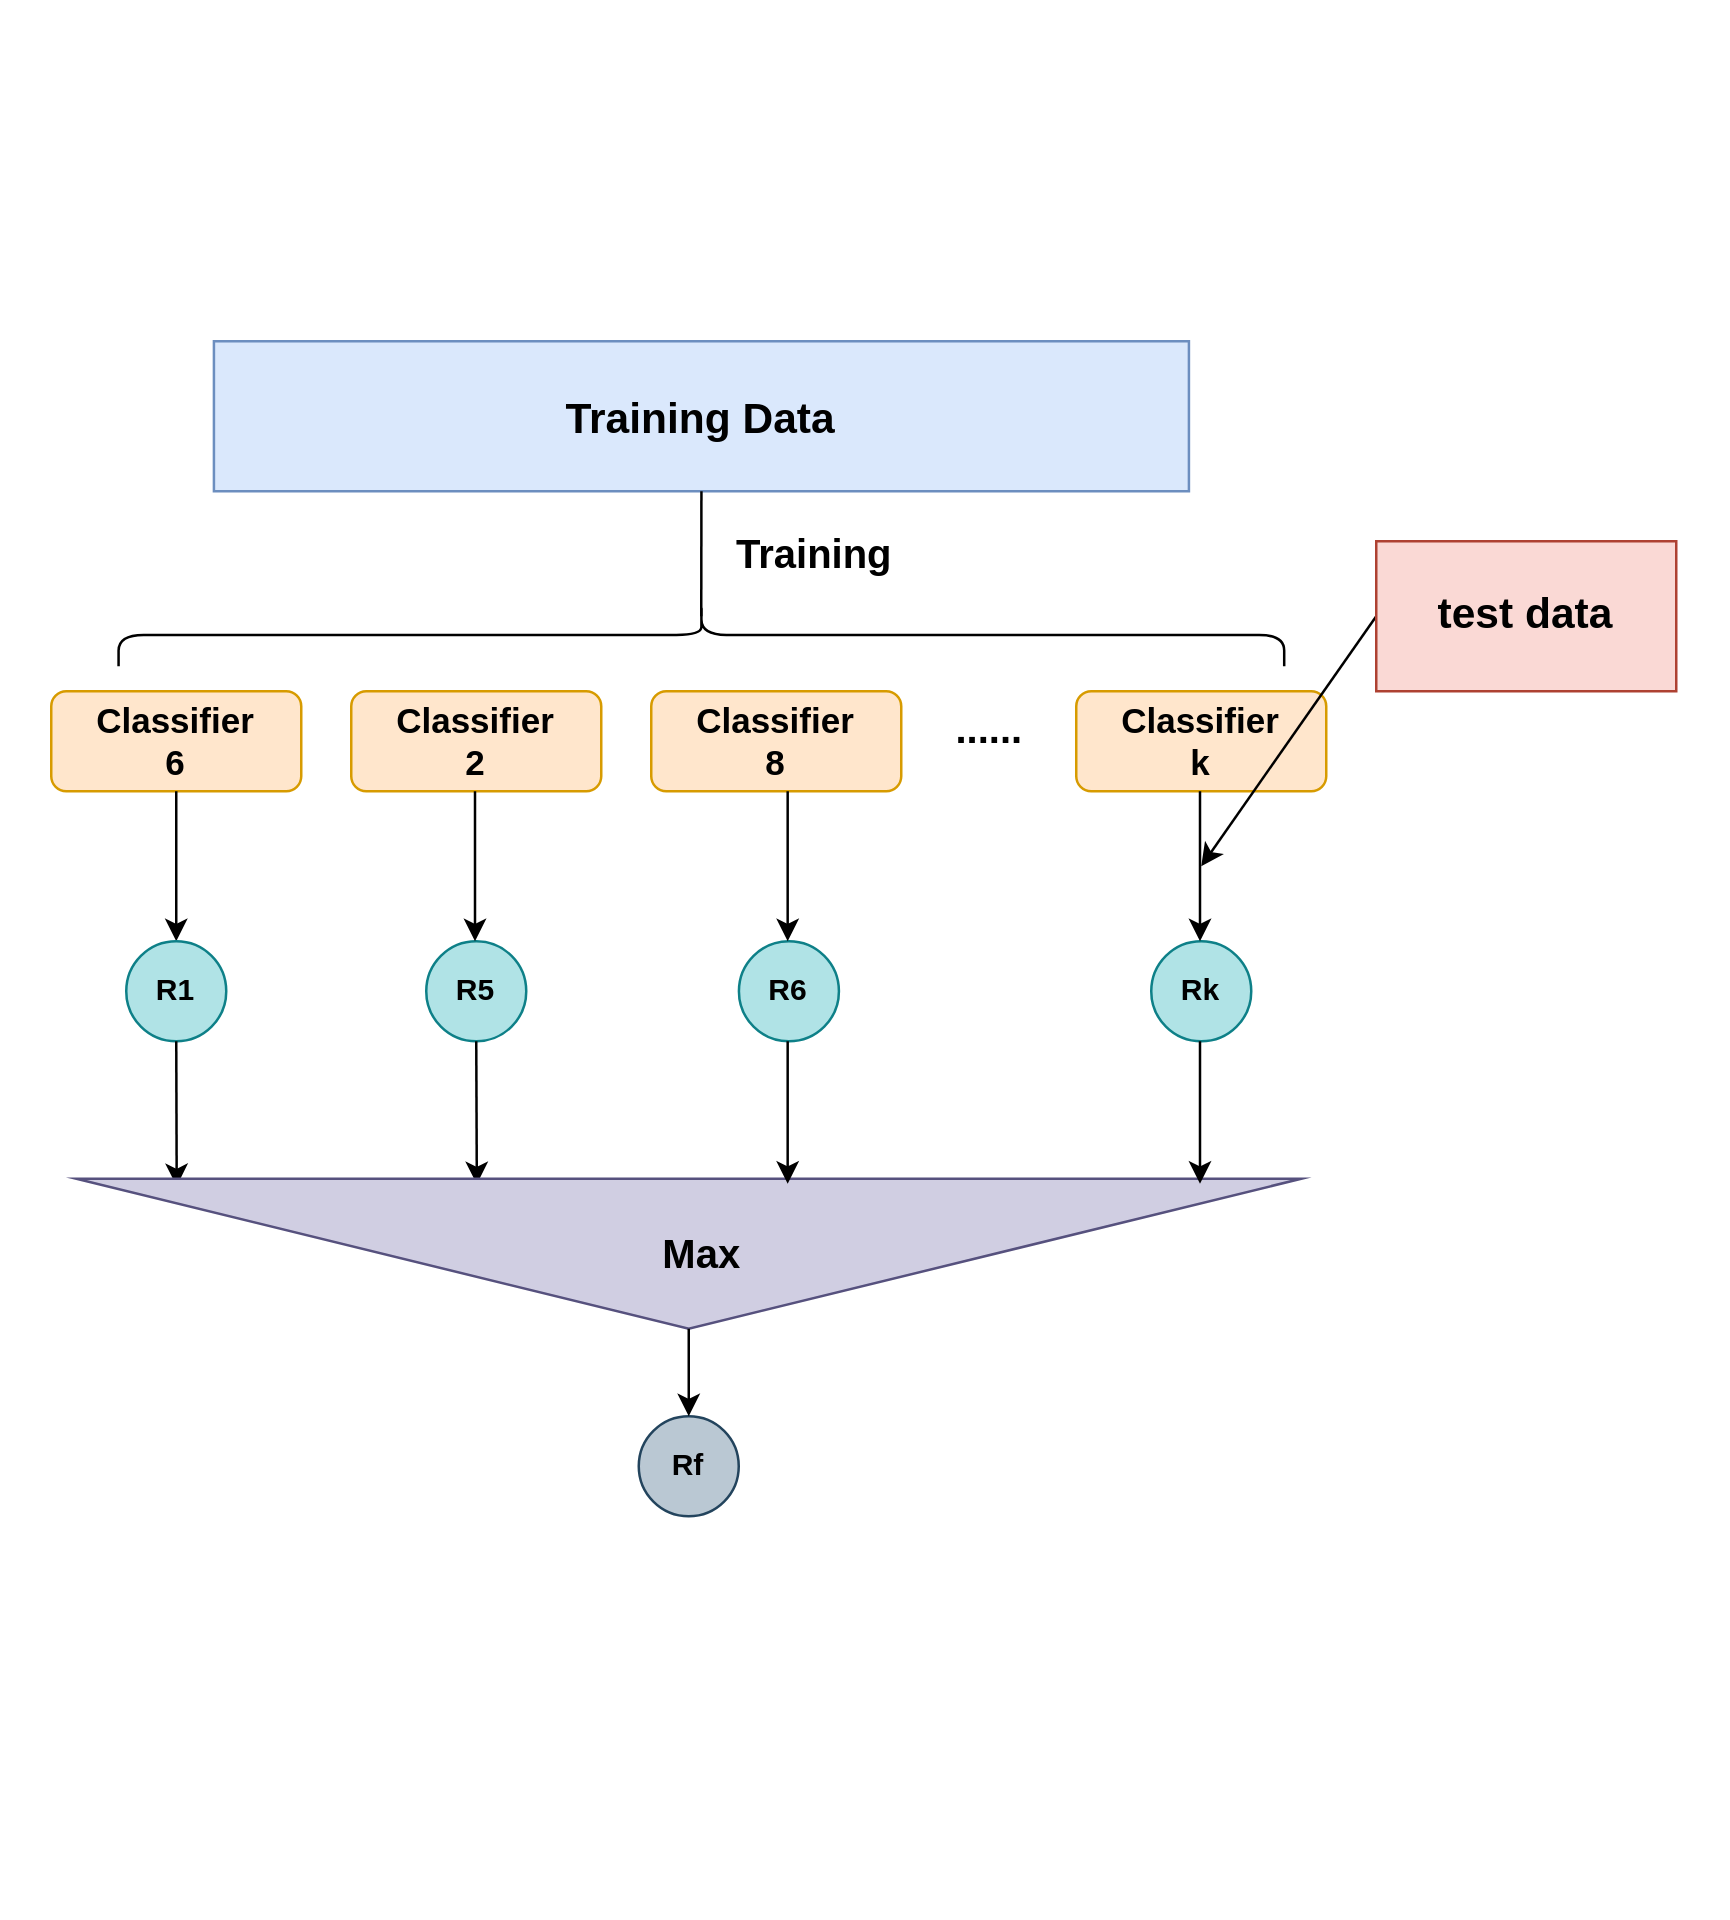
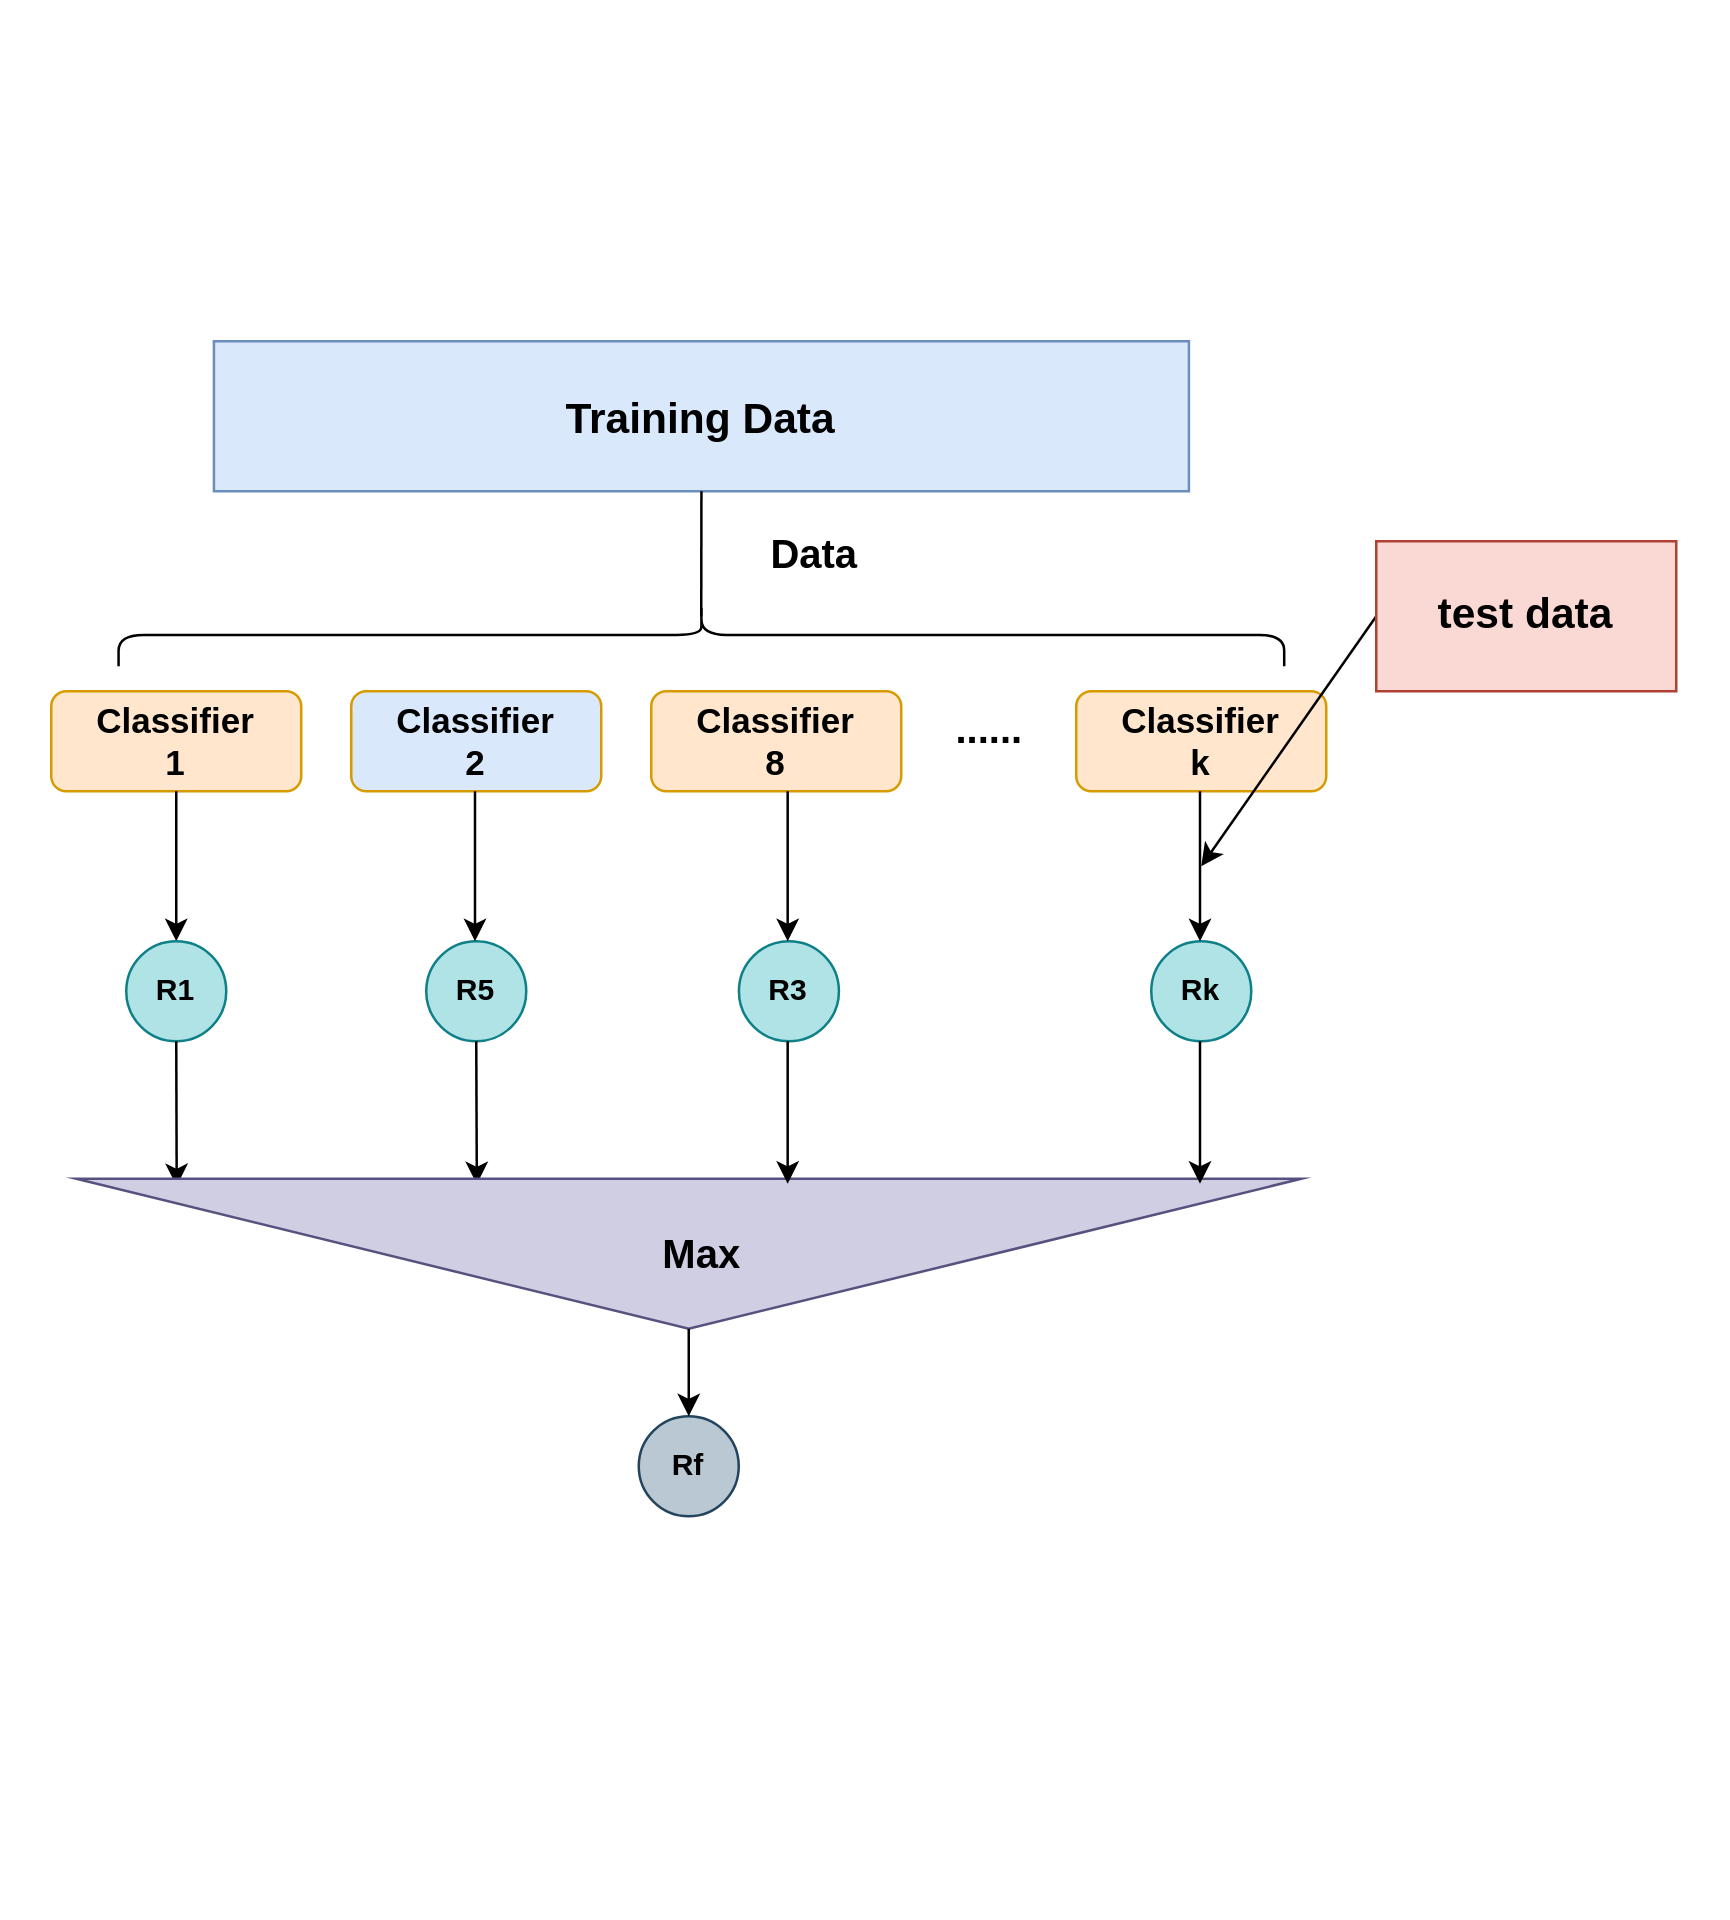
node "Training": label "Training" -> "Data"
node "Classifier 6": label "Classifier 6" -> "Classifier 1"
node "Classifier 2": fillcolor #ffe6cc -> #dae8fc
node "R6": label "R6" -> "R3"
